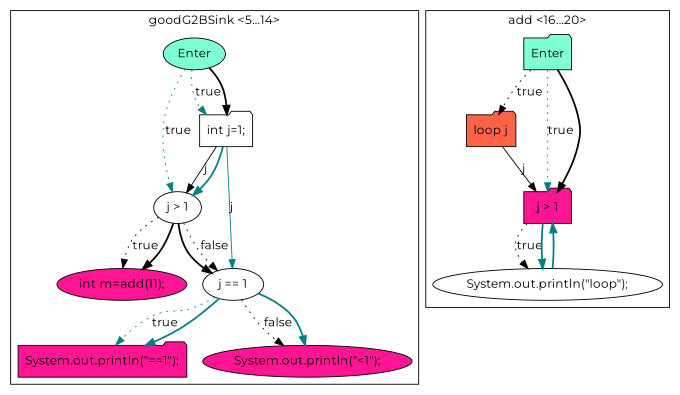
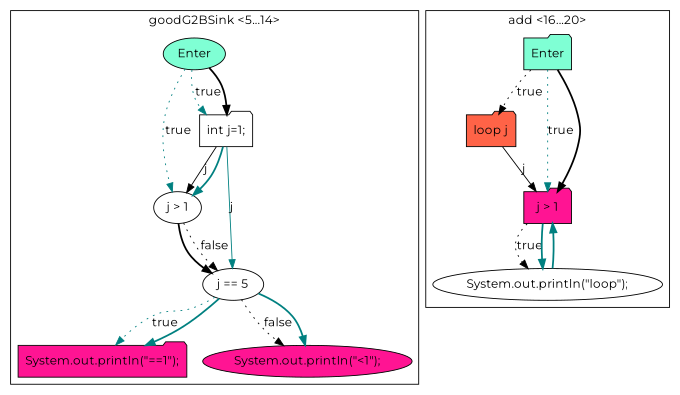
node "int m=add(11);": removed
node "j == 1": label "j == 1" -> "j == 5"
